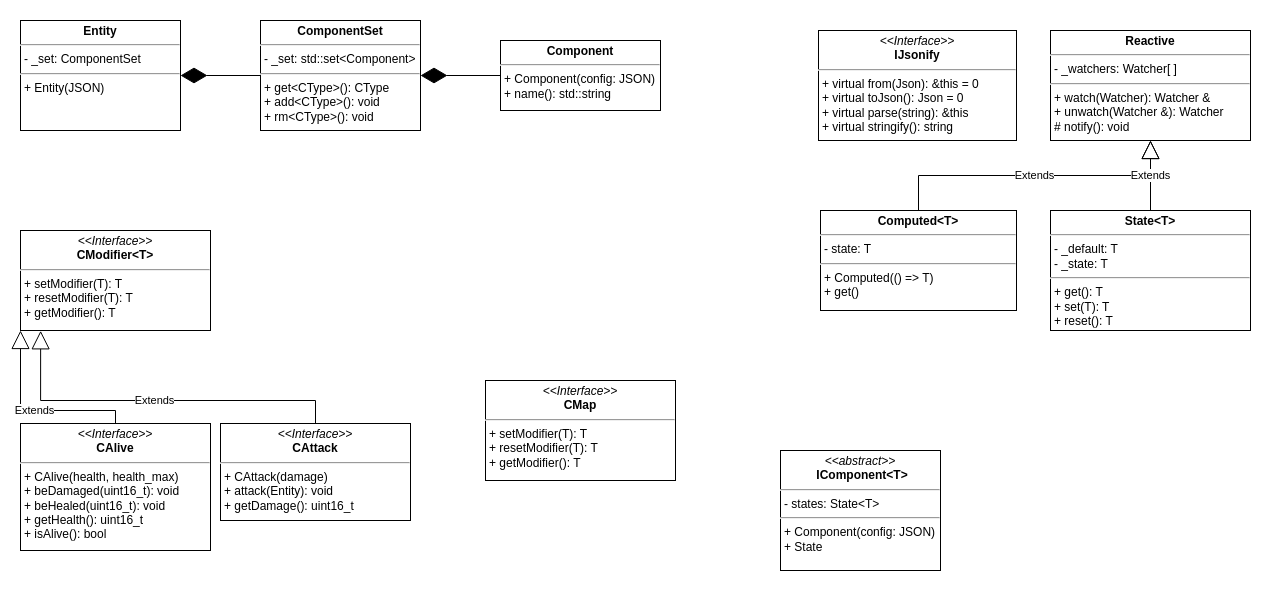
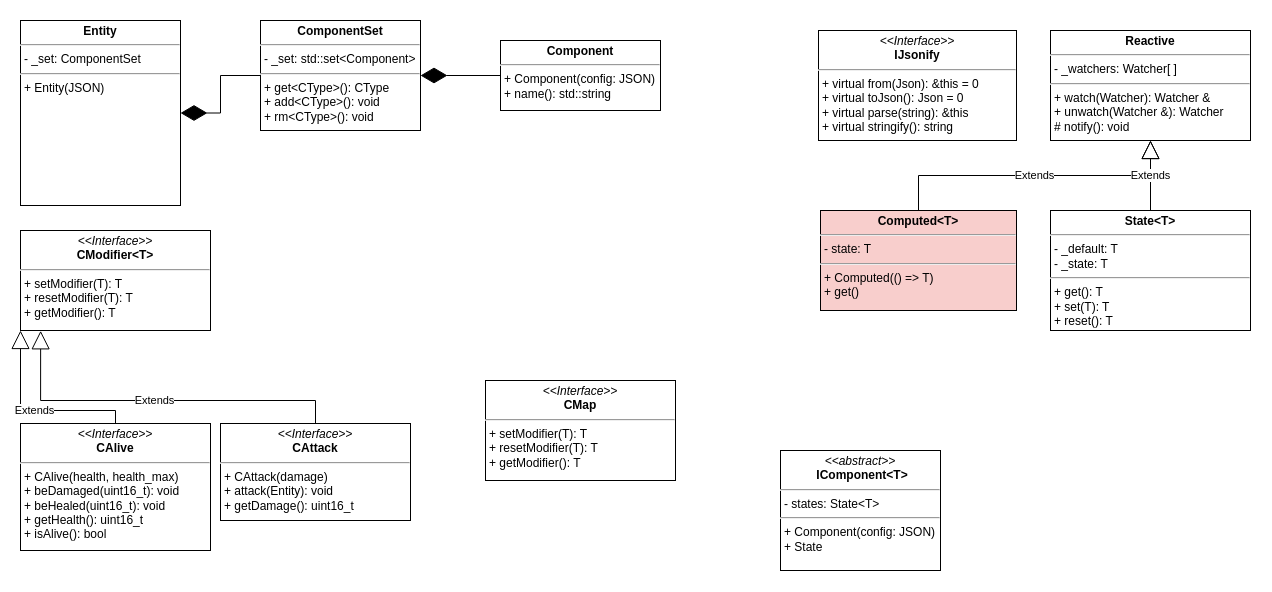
node "Entity - _set: ComponentSet + Entity(JSON)": size 160x110 -> 160x185
node "Computed<T> - state: T + Computed(() => T) + get()": fillcolor #ffffff -> #f8cecc
